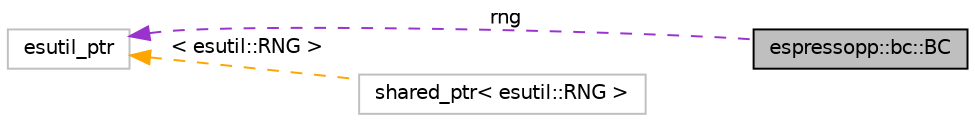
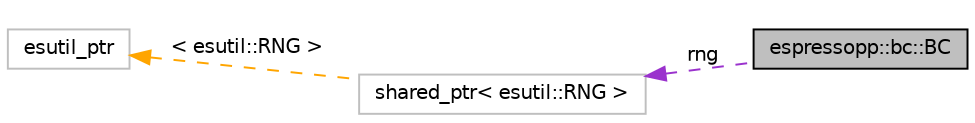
edge "espressopp::bc::BC" -> "esutil_ptr": now "espressopp::bc::BC" -> "shared_ptr< esutil::RNG >"
